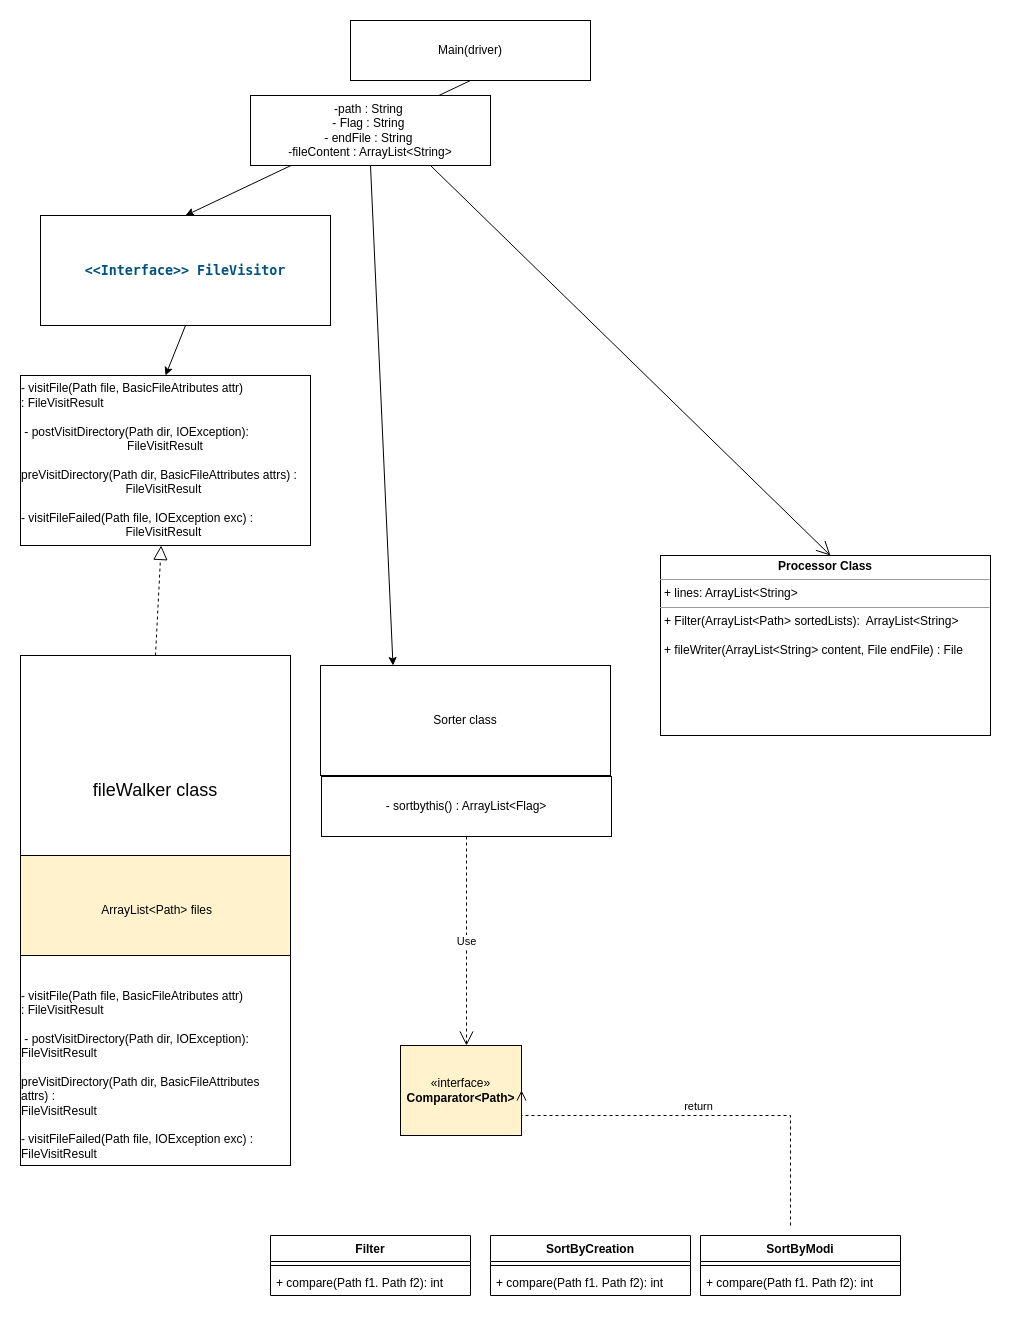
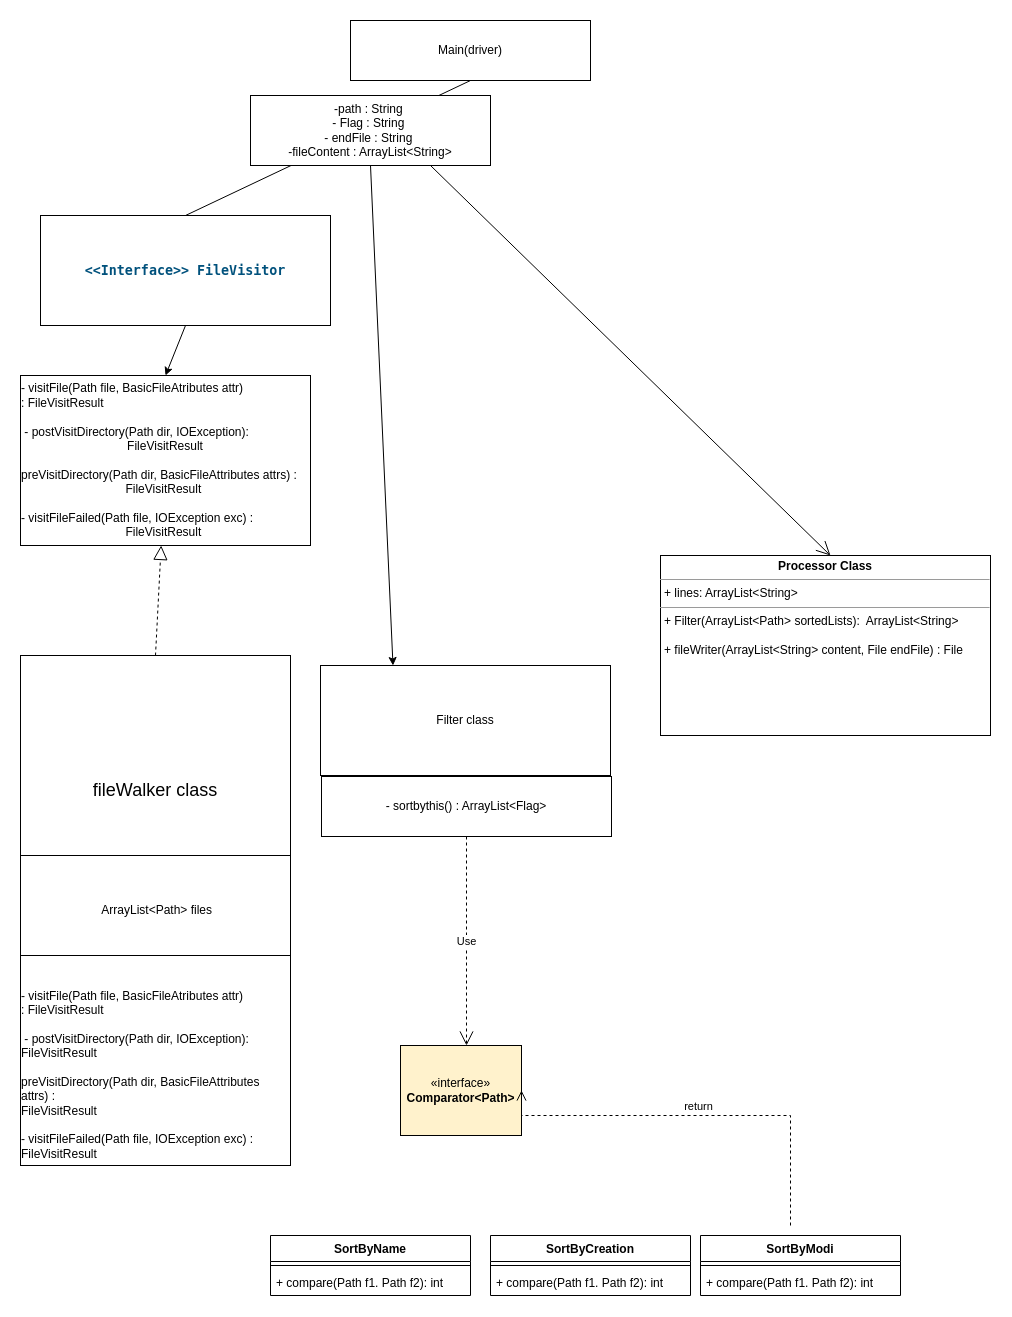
edge "Main(driver)" -> "<<Interface>> FileVisitor": arrowhead classic -> none
node "Sorter class": label "Sorter class" -> "Filter class"
node "ArrayList<Path> files": fillcolor #fff2cc -> #ffffff
node "Filter": label "Filter" -> "SortByName"
